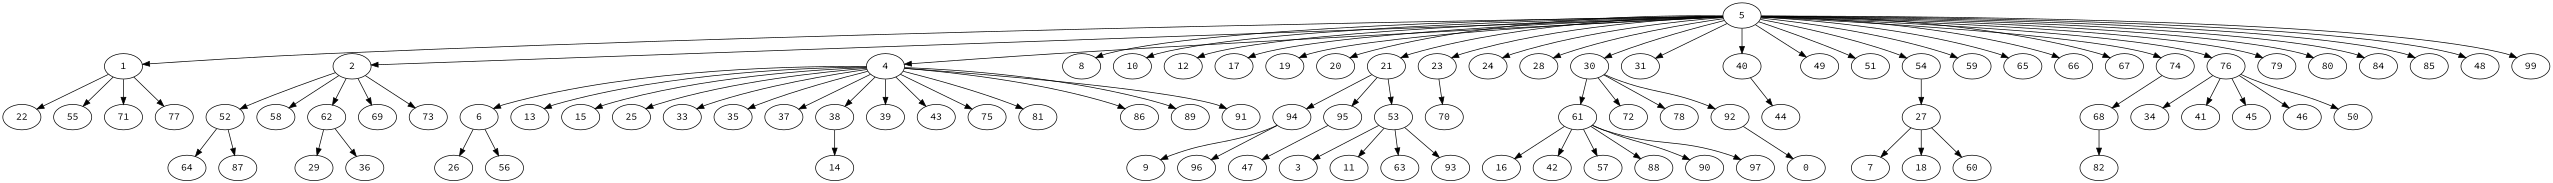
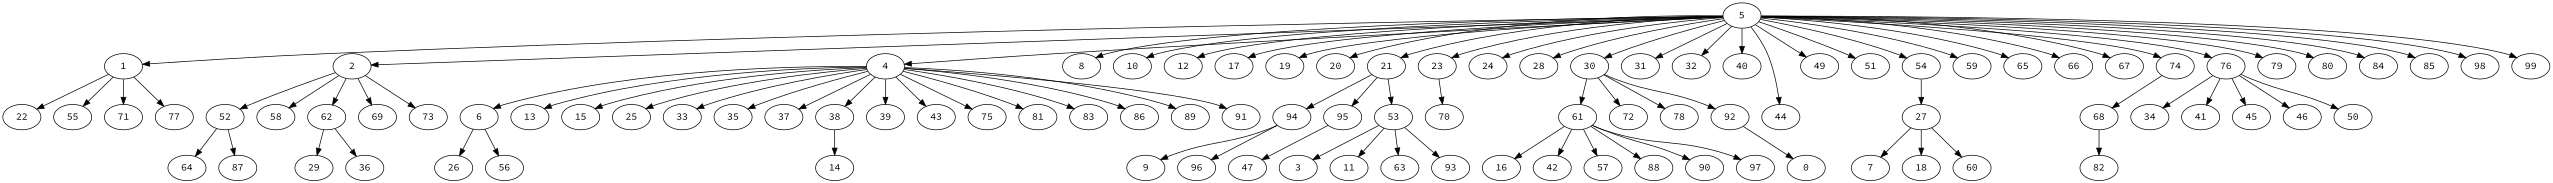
node "32": added
node "48": label "48" -> "98"
edge "40" -> "44": now "5" -> "44"
node "83": added
